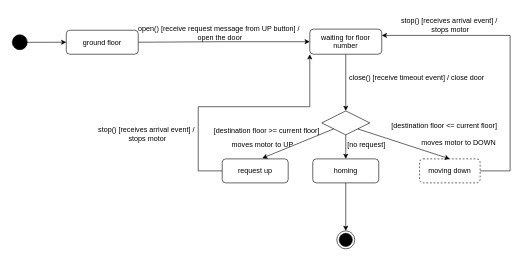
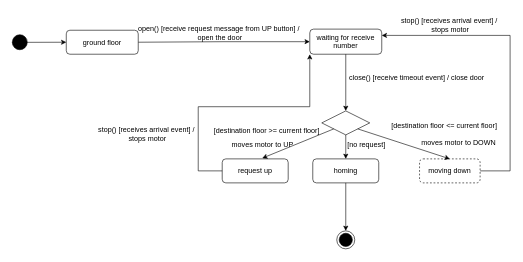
node "waiting for floor number": label "waiting for floor number" -> "waiting for receive number"
